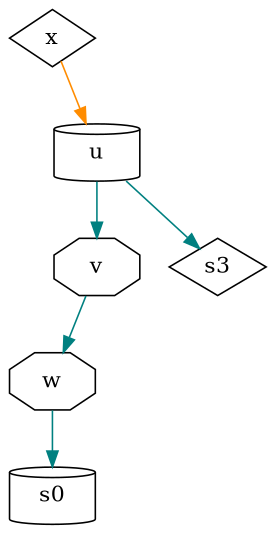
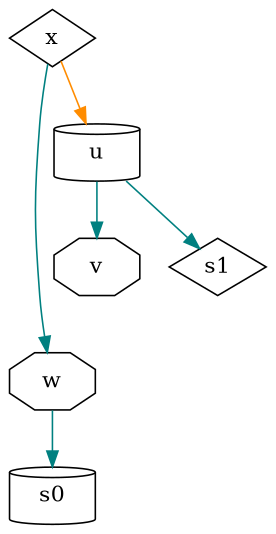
node "s3": label "s3" -> "s1"
edge "v" -> "w": now "x" -> "w"
